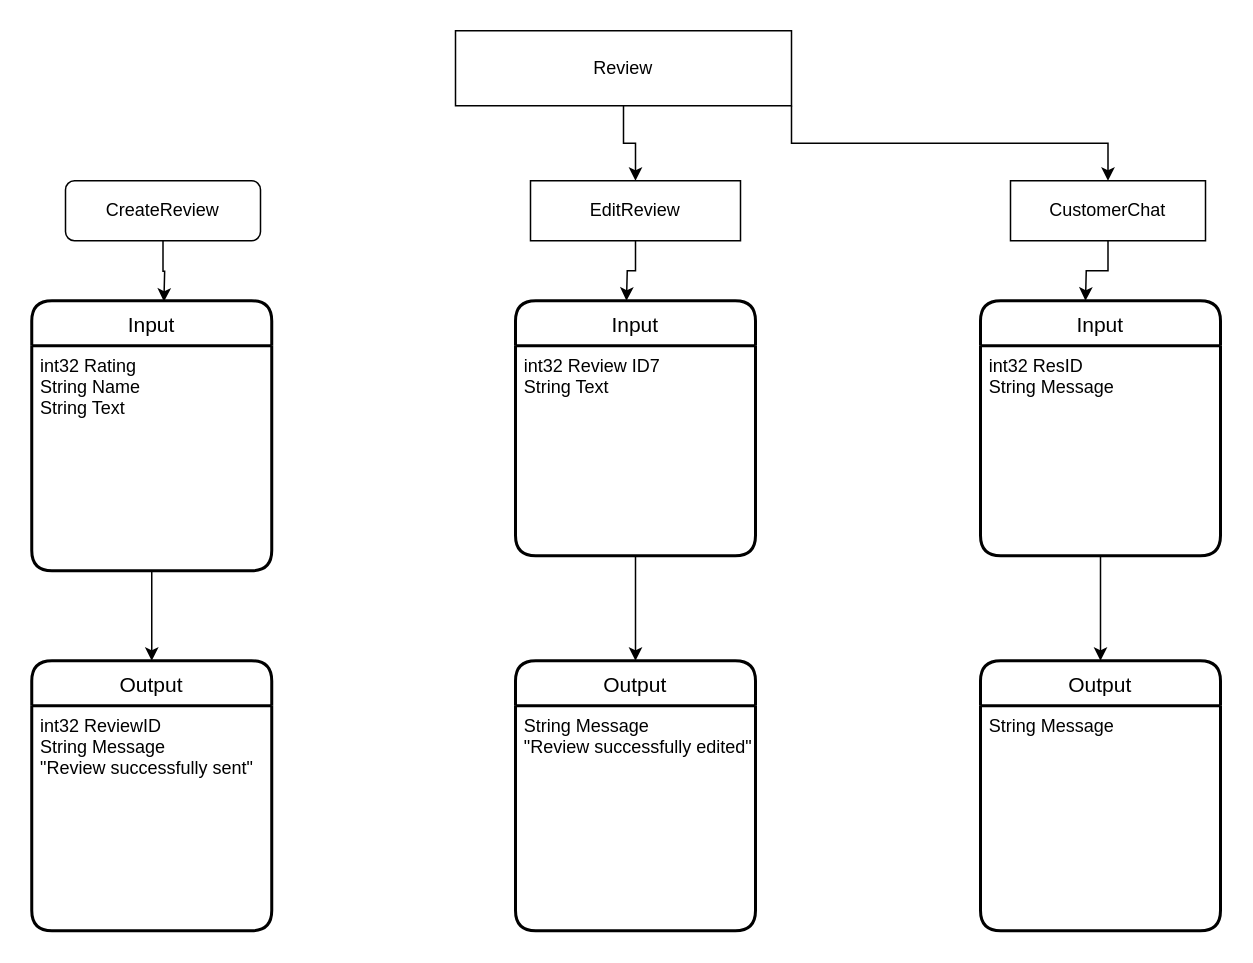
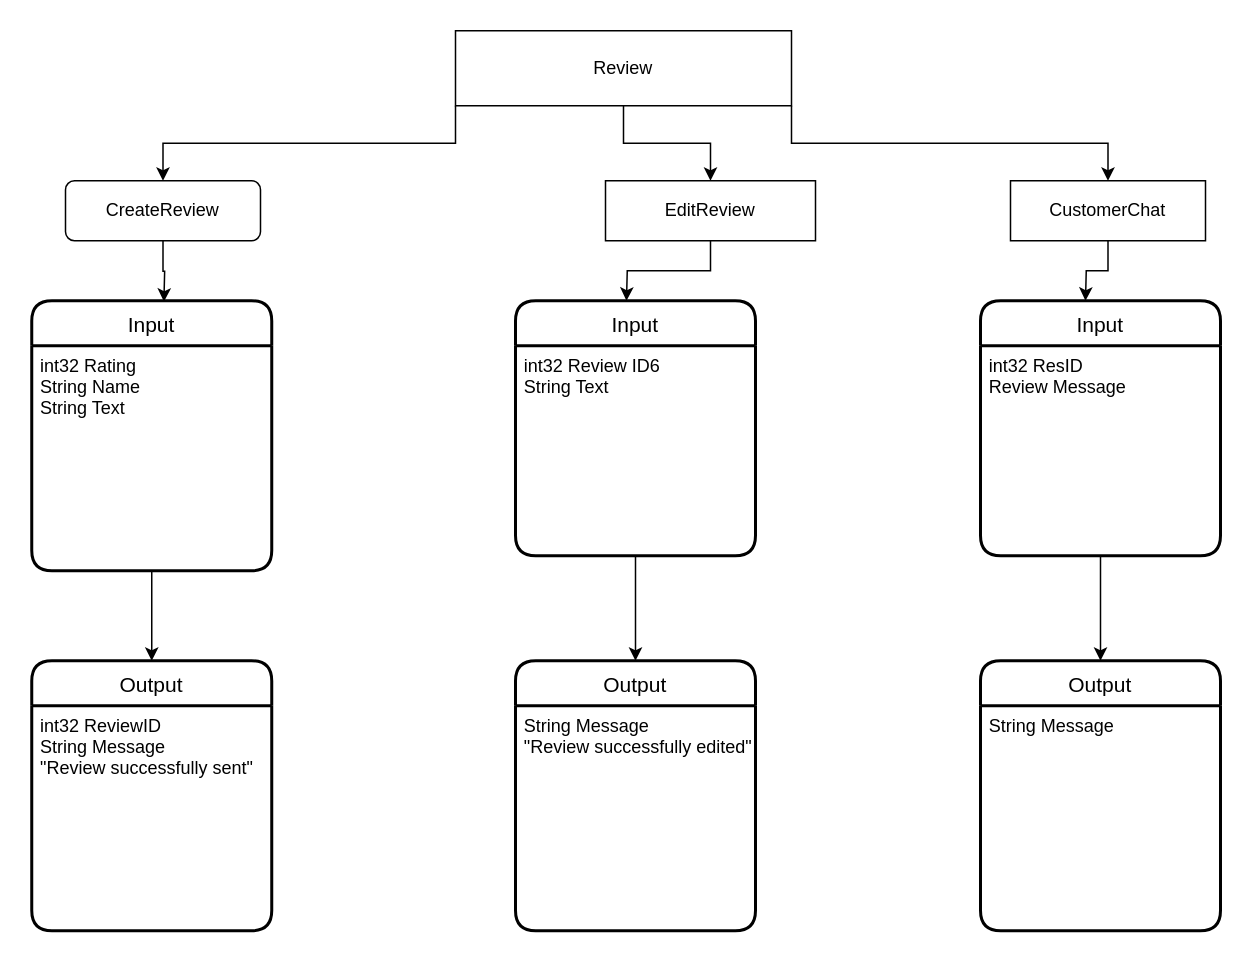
edge "Review" -> "CreateReview": added
node "EditReview": moved (635, 211) -> (710, 211)
node "int32 Review ID7 String Text": label "int32 Review ID7 String Text" -> "int32 Review ID6 String Text"
node "int32 ResID String Message": label "int32 ResID String Message" -> "int32 ResID Review Message"
